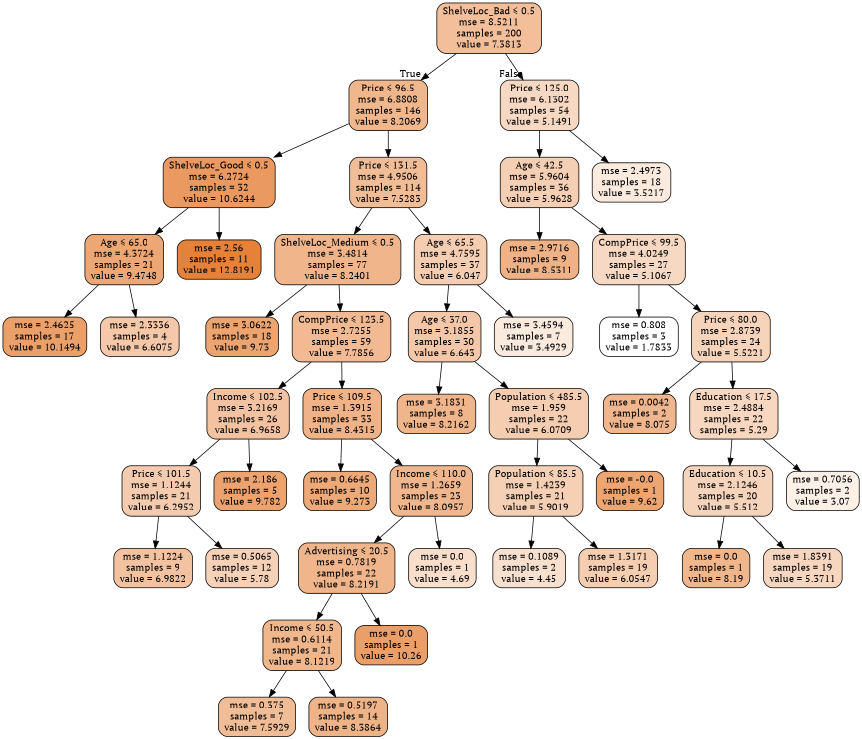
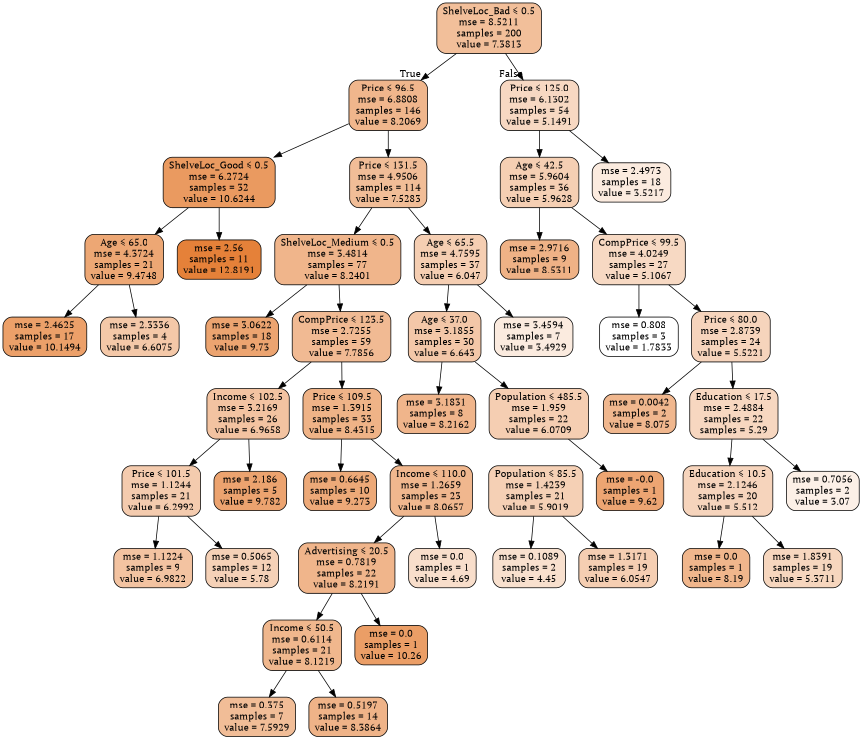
edge "Population ≤ 485.5" -> "Population ≤ 85.5": removed
node "Price ≤ 101.5": text "value = 6.2952" -> "value = 6.2992"
node "Income ≤ 110.0": text "value = 8.0957" -> "value = 8.0657"
